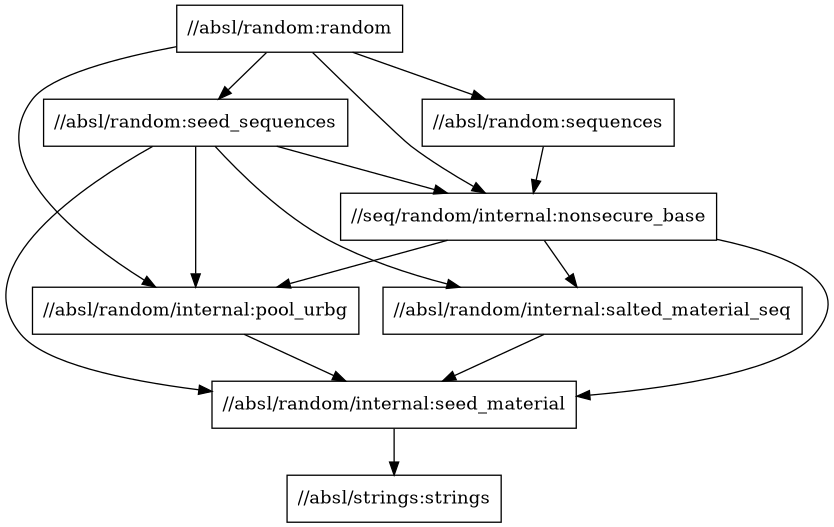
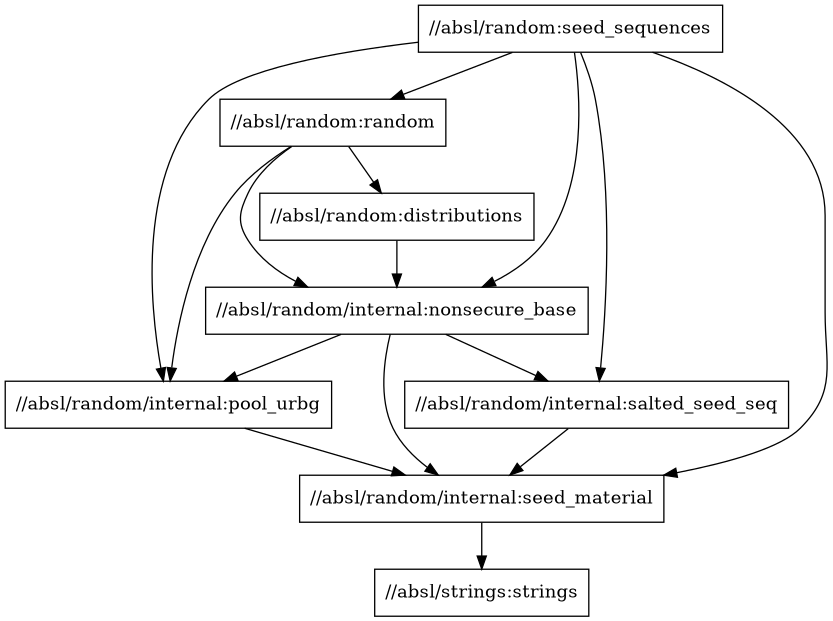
edge "//absl/random:random" -> "//absl/random:seed_sequences": reversed
node "//absl/random:sequences": label "//absl/random:sequences" -> "//absl/random:distributions"
node "//seq/random/internal:nonsecure_base": label "//seq/random/internal:nonsecure_base" -> "//absl/random/internal:nonsecure_base"
node "//absl/random/internal:salted_material_seq": label "//absl/random/internal:salted_material_seq" -> "//absl/random/internal:salted_seed_seq"
